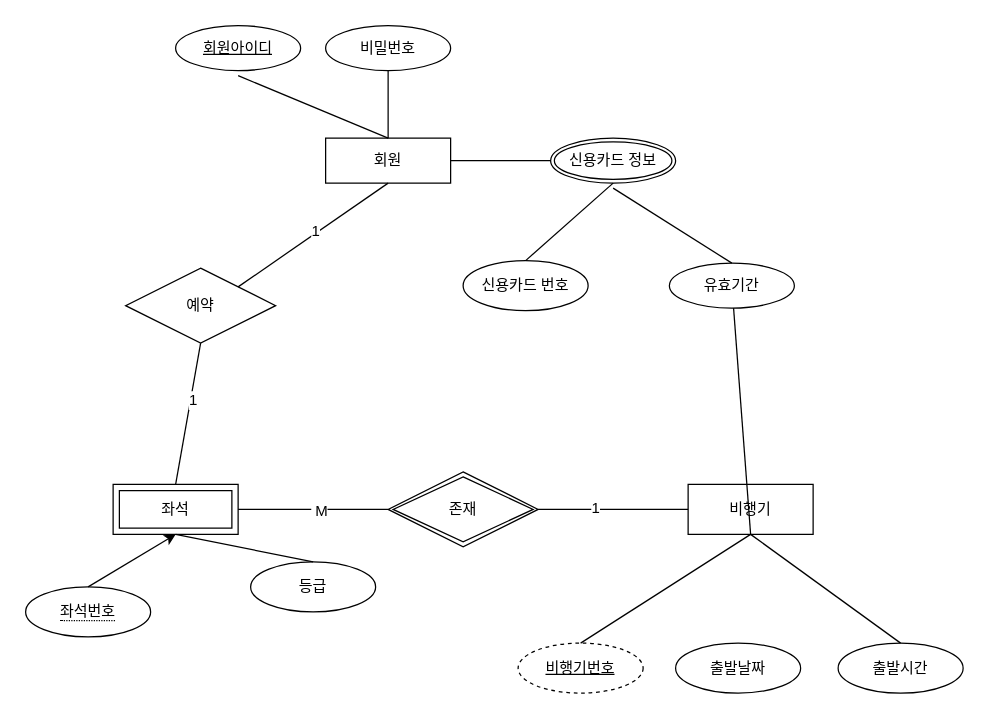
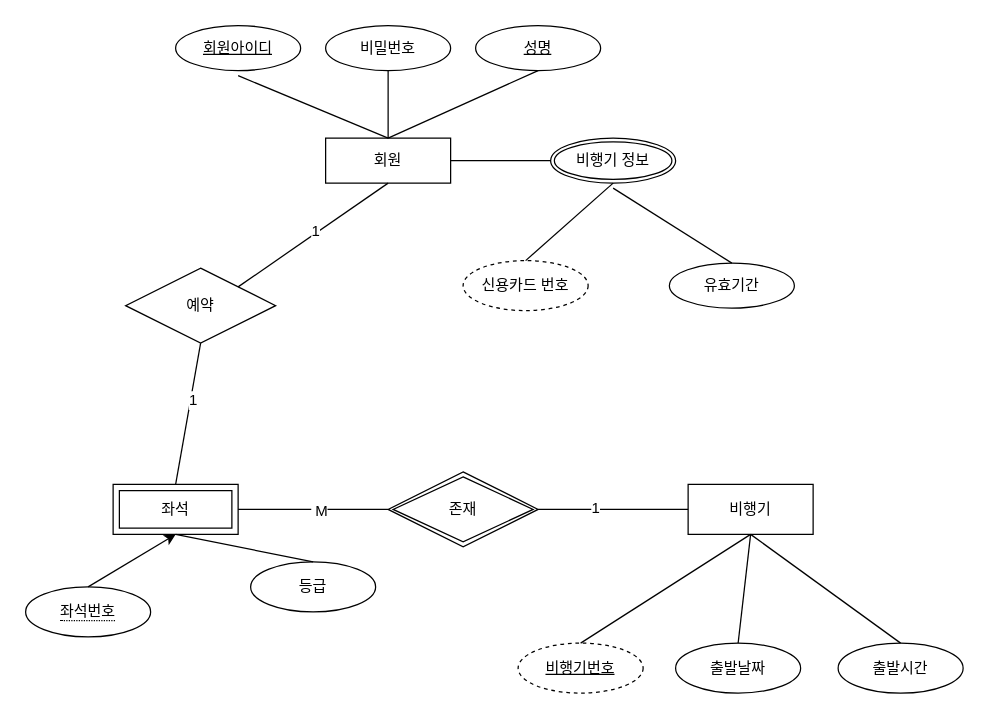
node "성명": added
edge "성명" -- "회원": added
node "신용카드 정보": label "신용카드 정보" -> "비행기 정보"
node "신용카드 번호": style solid -> dashed
edge "유효기간" -- "비행기": now "출발날짜" -- "비행기"
